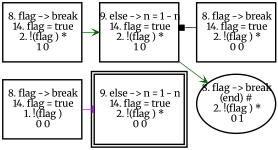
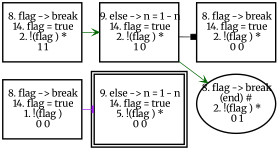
edge "8. flag -> break 14. flag = true 2. !(flag ) * 0 0" -> "9. else -> n = 1 - n 14. flag = true 2. !(flag ) * 1 0": reversed
node "8. flag -> break 14. flag = true 2. !(flag ) * 1 0": label "8. flag -> break 14. flag = true 2. !(flag ) * 1 0" -> "8. flag -> break 14. flag = true 2. !(flag ) * 1 1"
node "9. else -> n = 1 - n 14. flag = true 2. !(flag ) * 0 0": label "9. else -> n = 1 - n 14. flag = true 2. !(flag ) * 0 0" -> "9. else -> n = 1 - n 14. flag = true 5. !(flag ) * 0 0"
